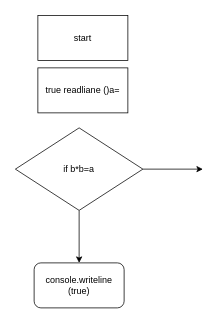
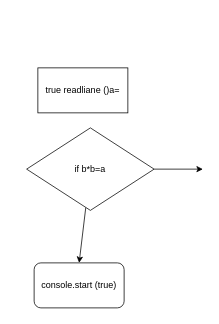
node "start": removed
node "if b*b=a": moved (79, 169) -> (90, 169)
node "console.writeline (true)": label "console.writeline (true)" -> "console.start (true)"
